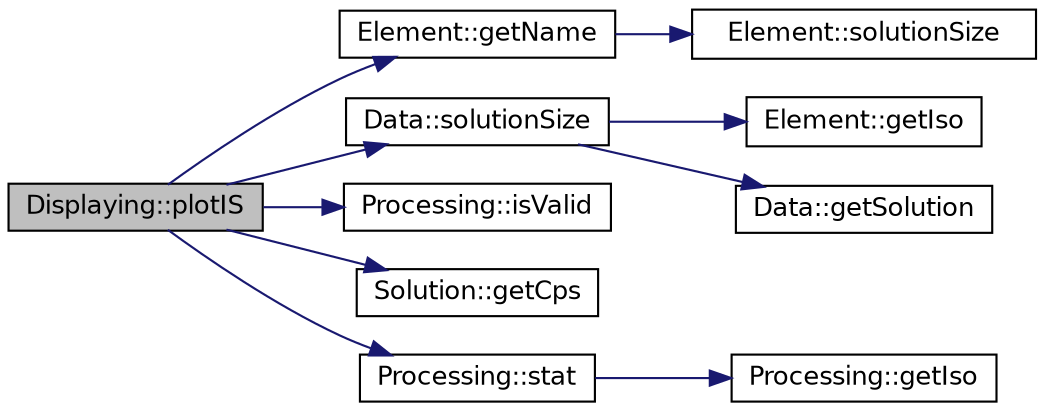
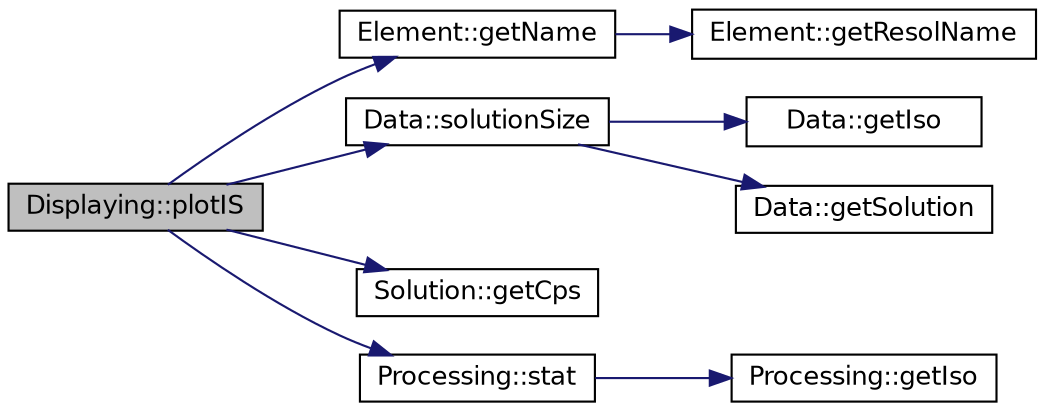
node "Element::solutionSize": label "Element::solutionSize" -> "Element::getResolName"
node "Element::getIso": label "Element::getIso" -> "Data::getIso"
node "Processing::isValid": removed
